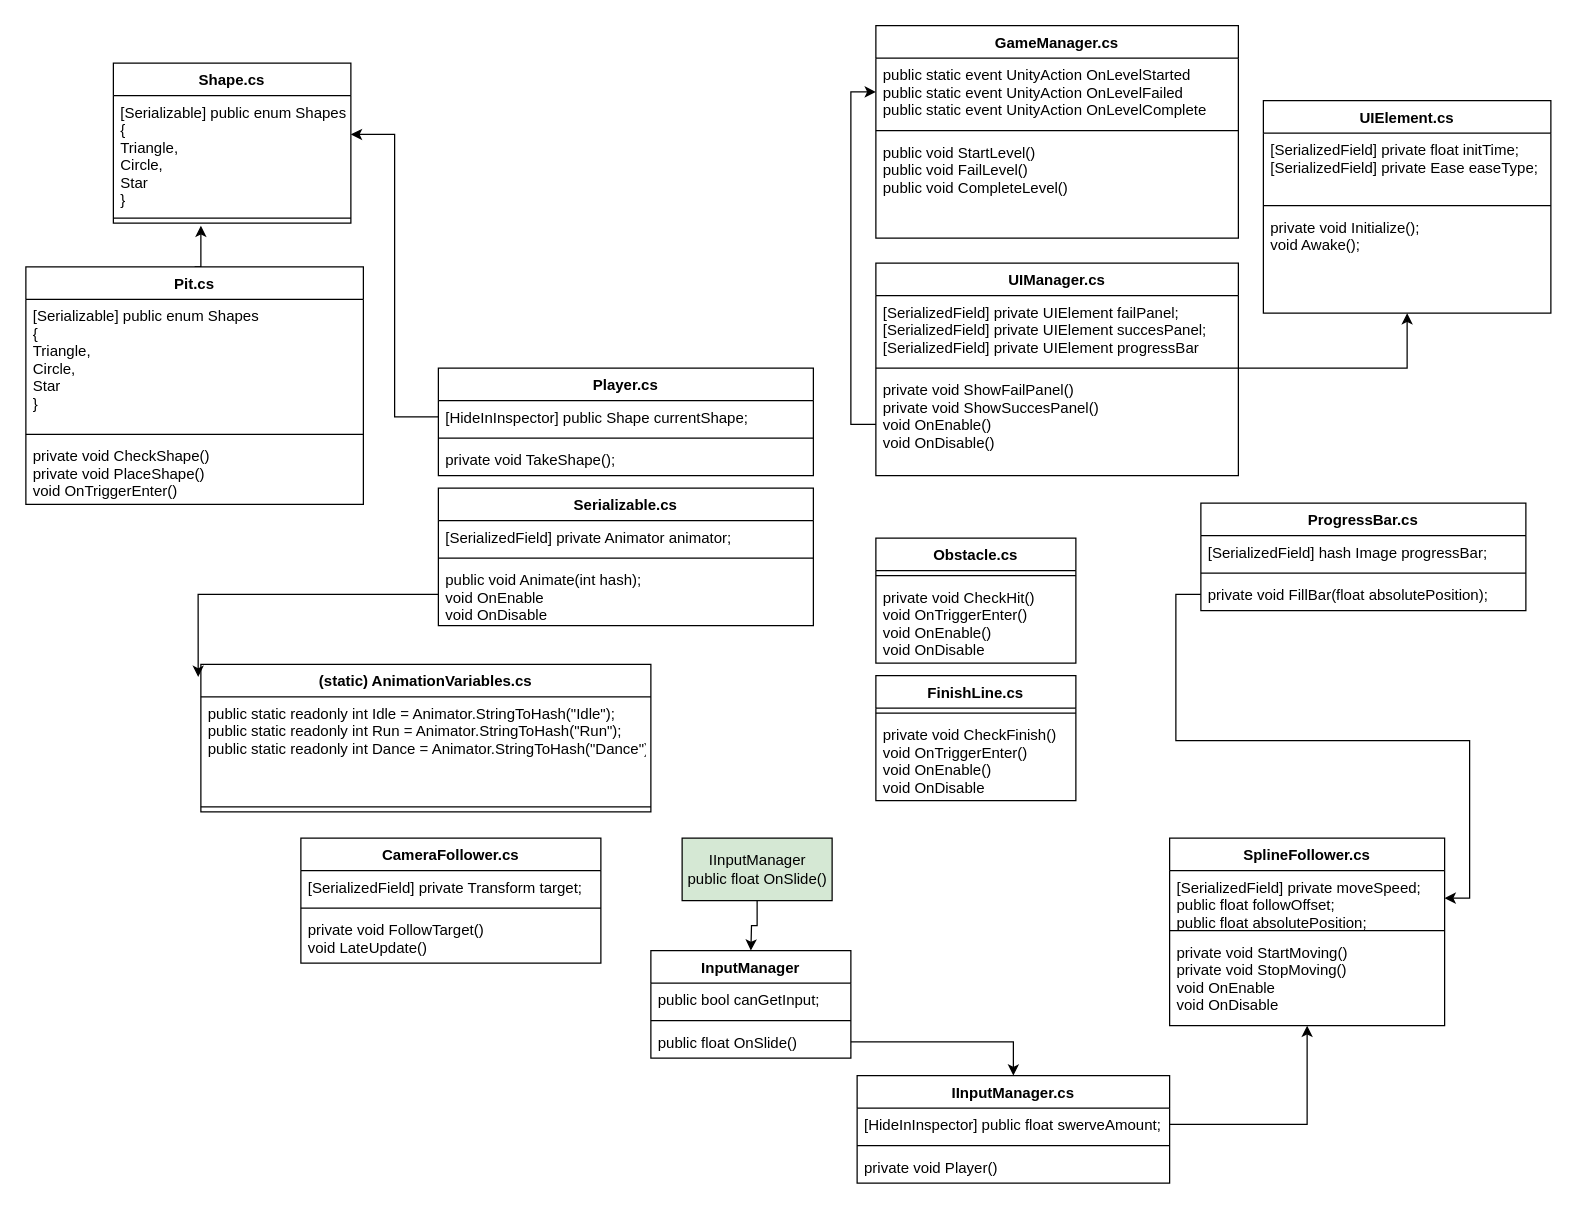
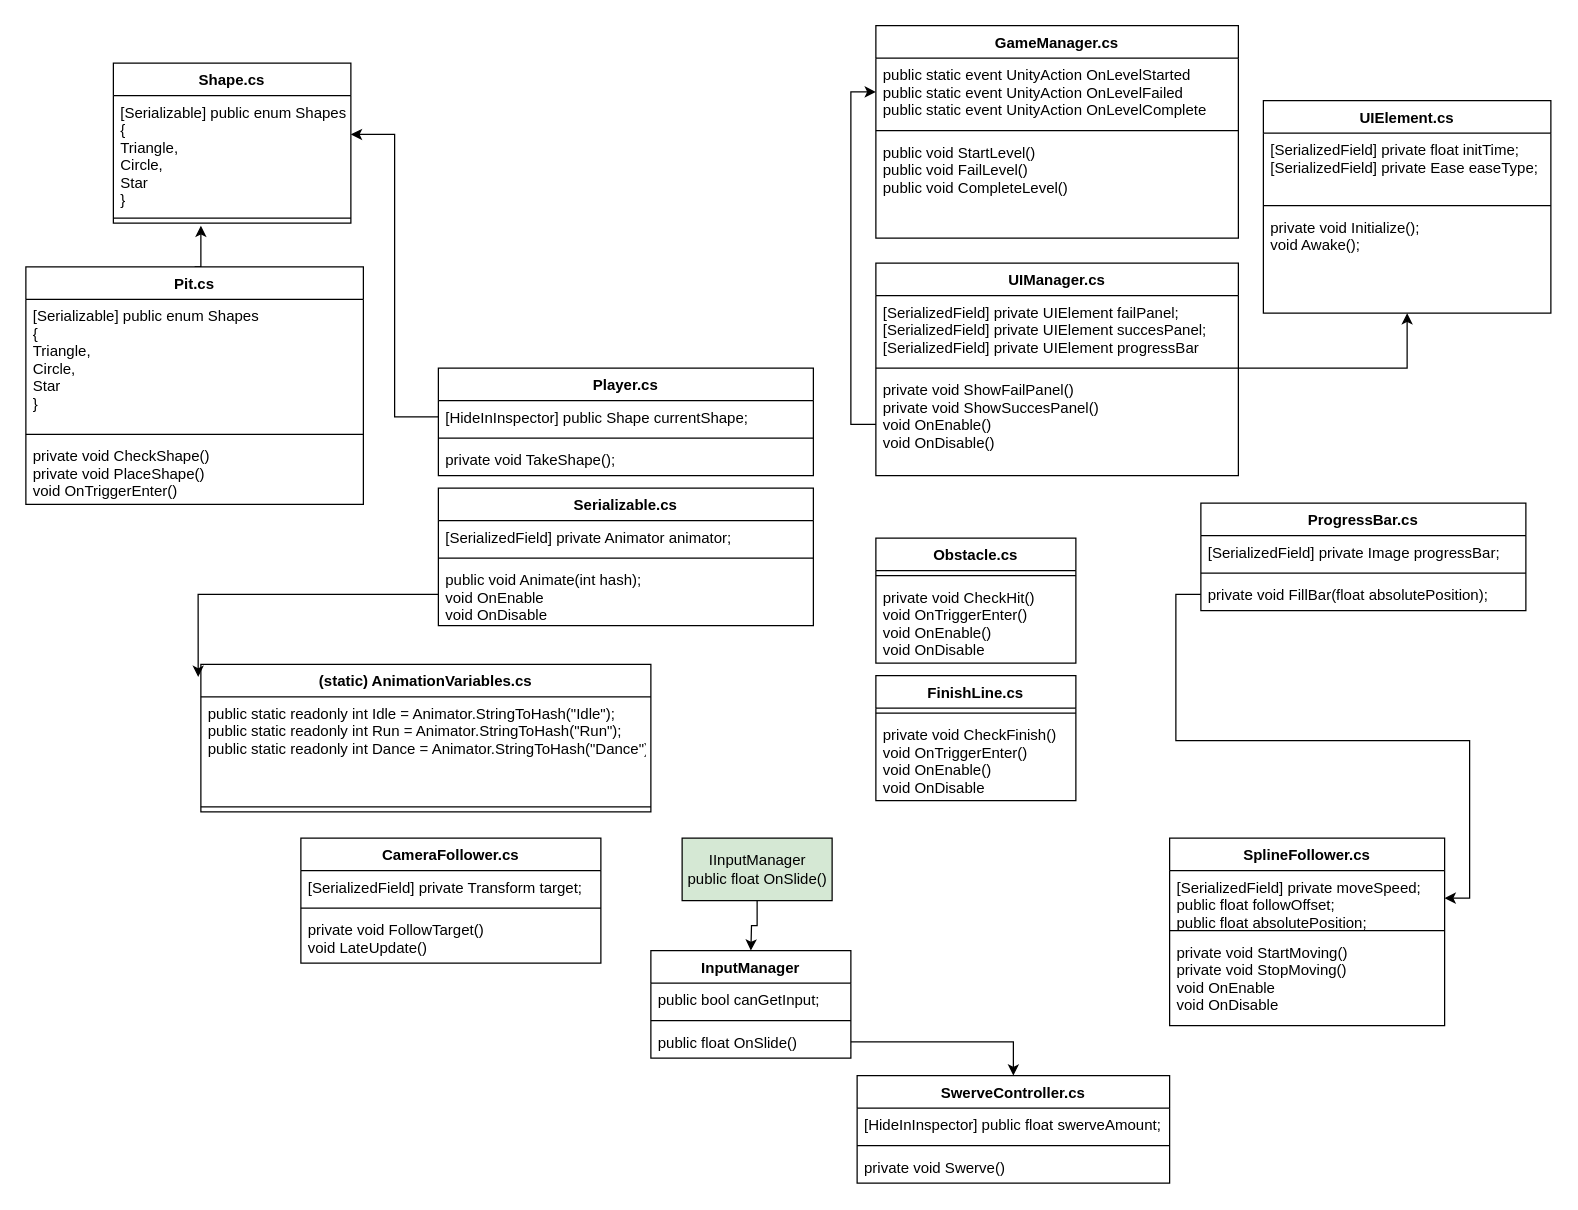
node "[SerializedField] hash Image progressBar;": label "[SerializedField] hash Image progressBar;" -> "[SerializedField] private Image progressBar;"
node "IInputManager.cs": label "IInputManager.cs" -> "SwerveController.cs"
edge "[HideInInspector] public float swerveAmount;" -> "SplineFollower.cs": removed
node "private void Player()": label "private void Player()" -> "private void Swerve()"
